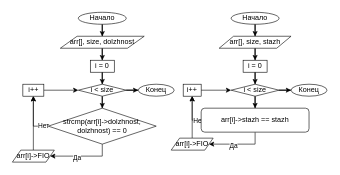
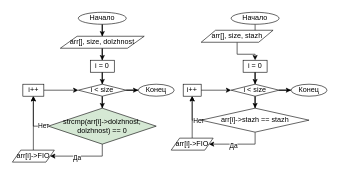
node "arr[], size, stazh": moved (255, 42) -> (237, 36)
node "arr[i]->stazh == stazh": shape rounded rectangle -> diamond
node "strcmp(arr[i]->dolzhnost, dolzhnost) == 0": fillcolor #ffffff -> #d5e8d4
